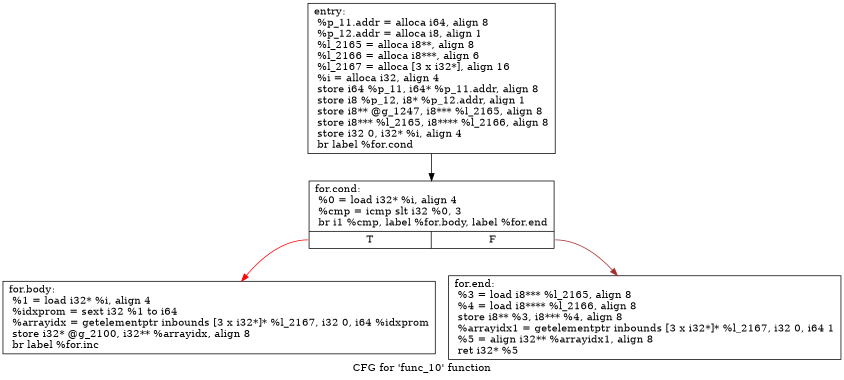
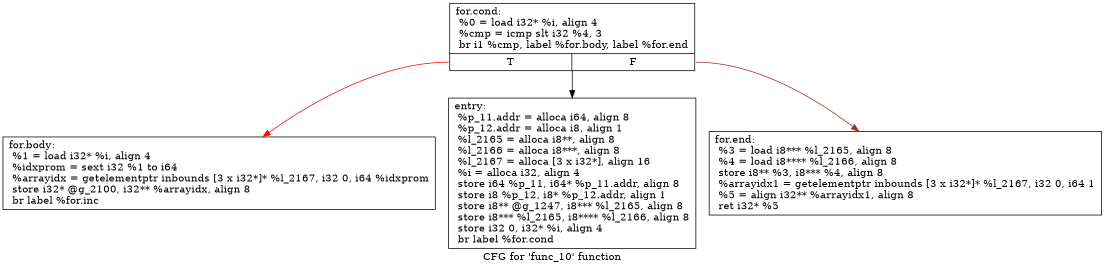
node "entry:": text "%l_2166 = alloca i8***, align 6" -> "%l_2166 = alloca i8***, align 8"
edge "entry:" -> "for.cond:": reversed
node "for.cond:": text "%cmp = icmp slt i32 %0, 3" -> "%cmp = icmp slt i32 %4, 3"
